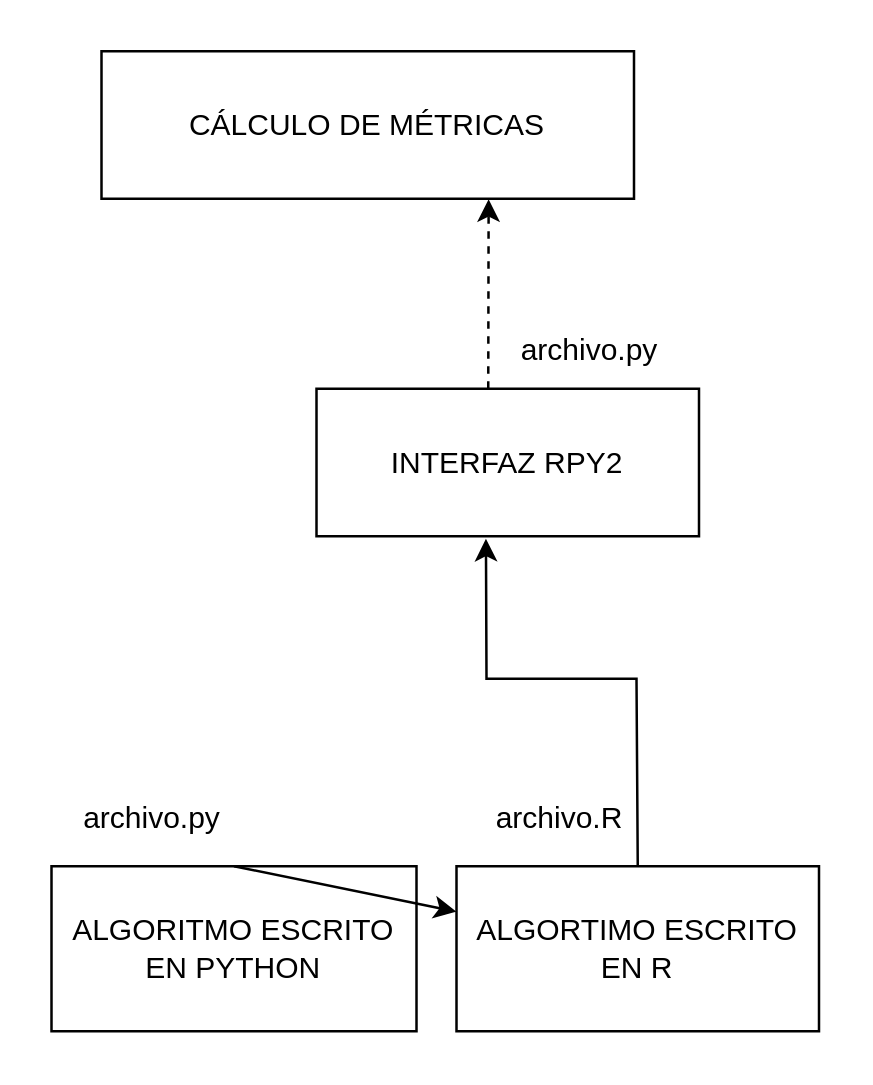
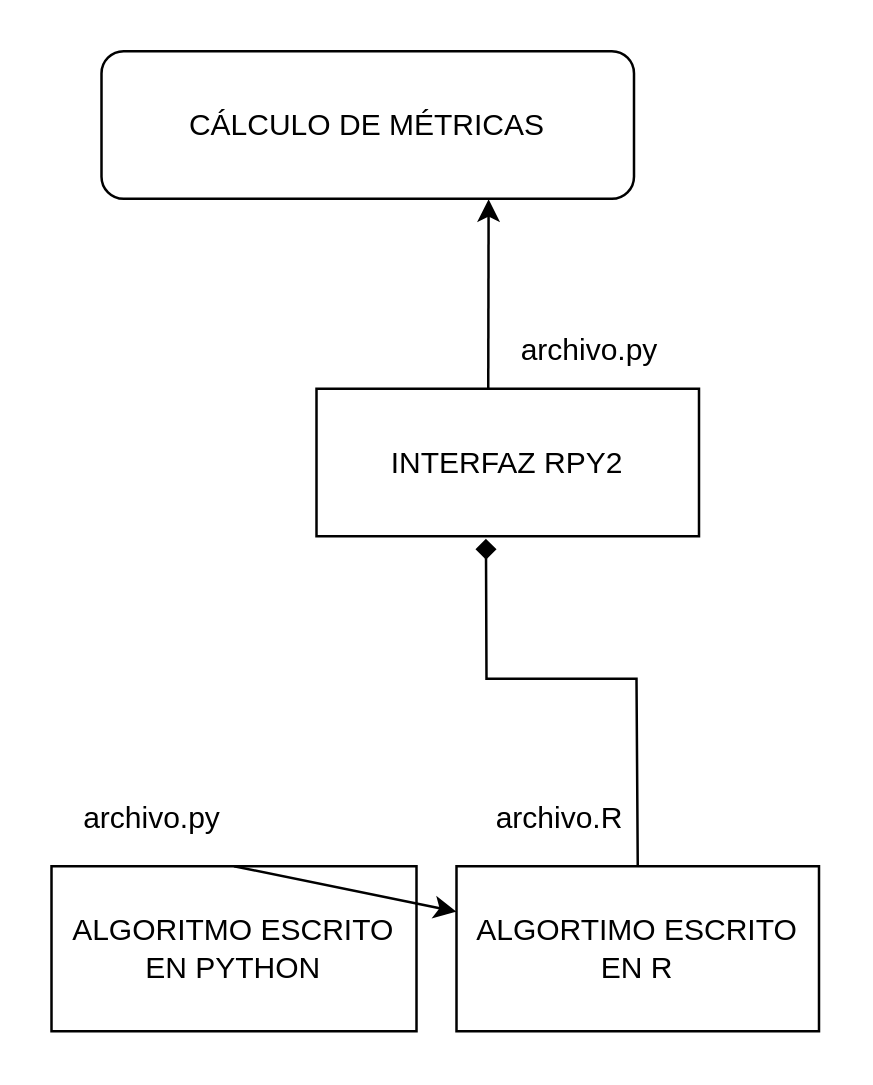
node "CÁLCULO DE MÉTRICAS": shape rectangle -> rounded rectangle
edge "INTERFAZ RPY2" -> "CÁLCULO DE MÉTRICAS": style dashed -> solid
edge "ALGORTIMO ESCRITO EN R" -> "INTERFAZ RPY2": arrowhead classic -> diamond
